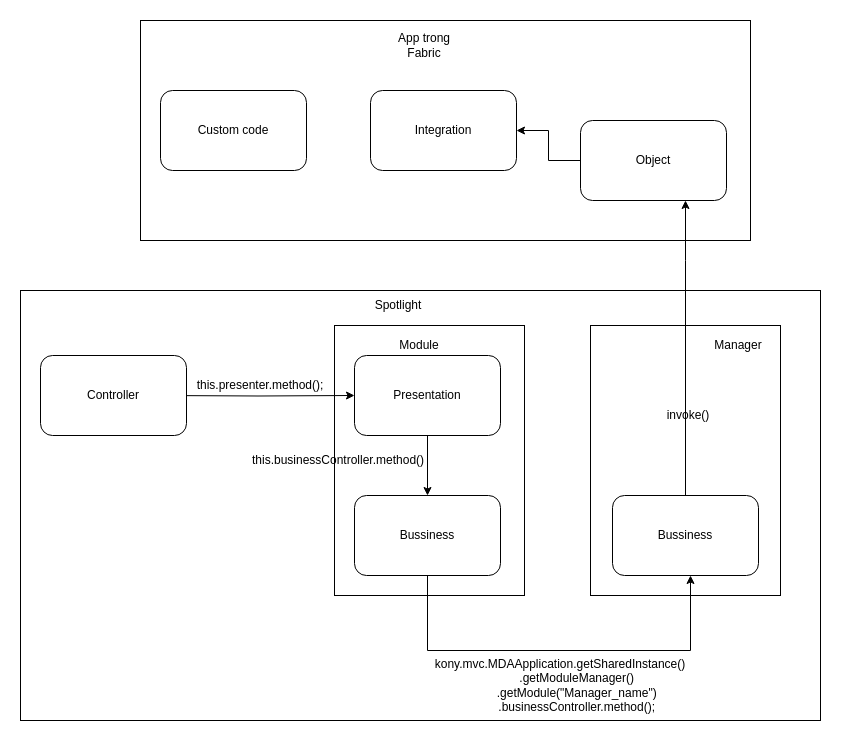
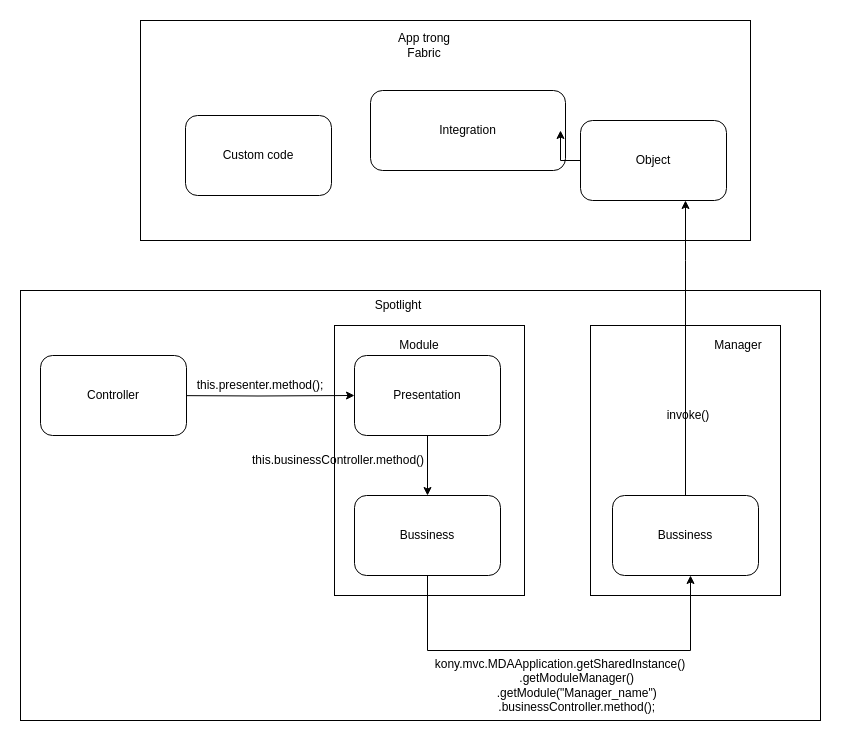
node "Custom code": moved (234, 131) -> (259, 156)
node "Integration": size 146x80 -> 195x80
